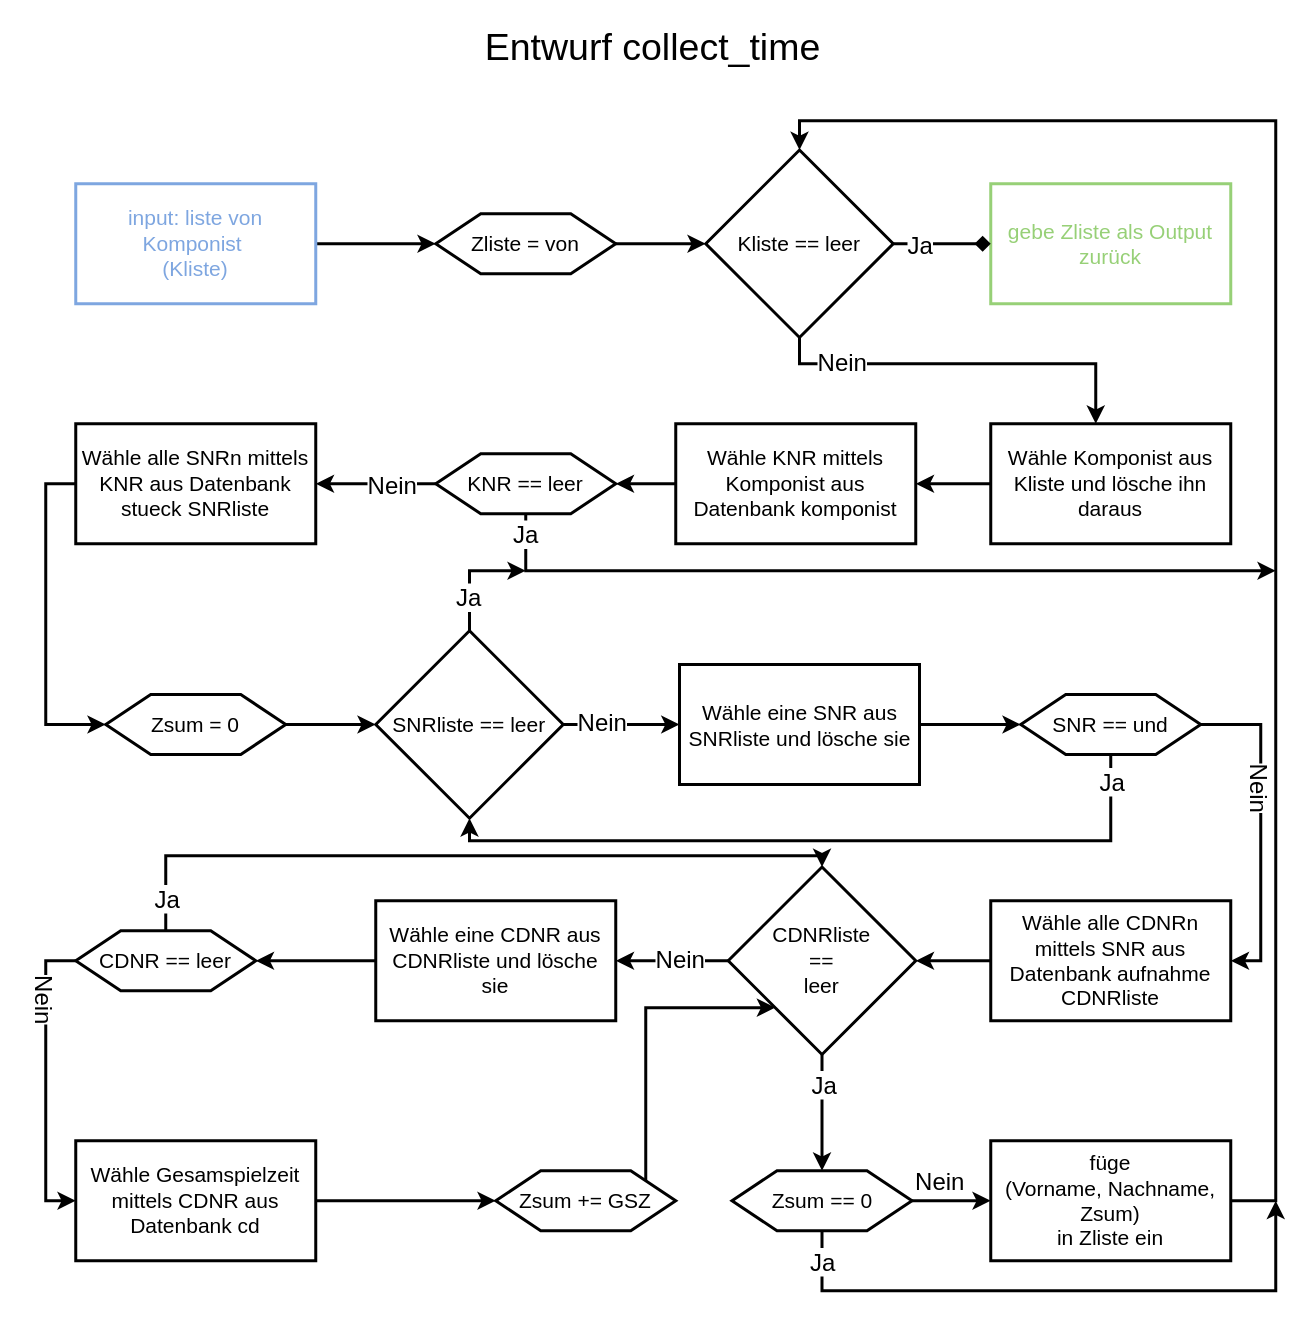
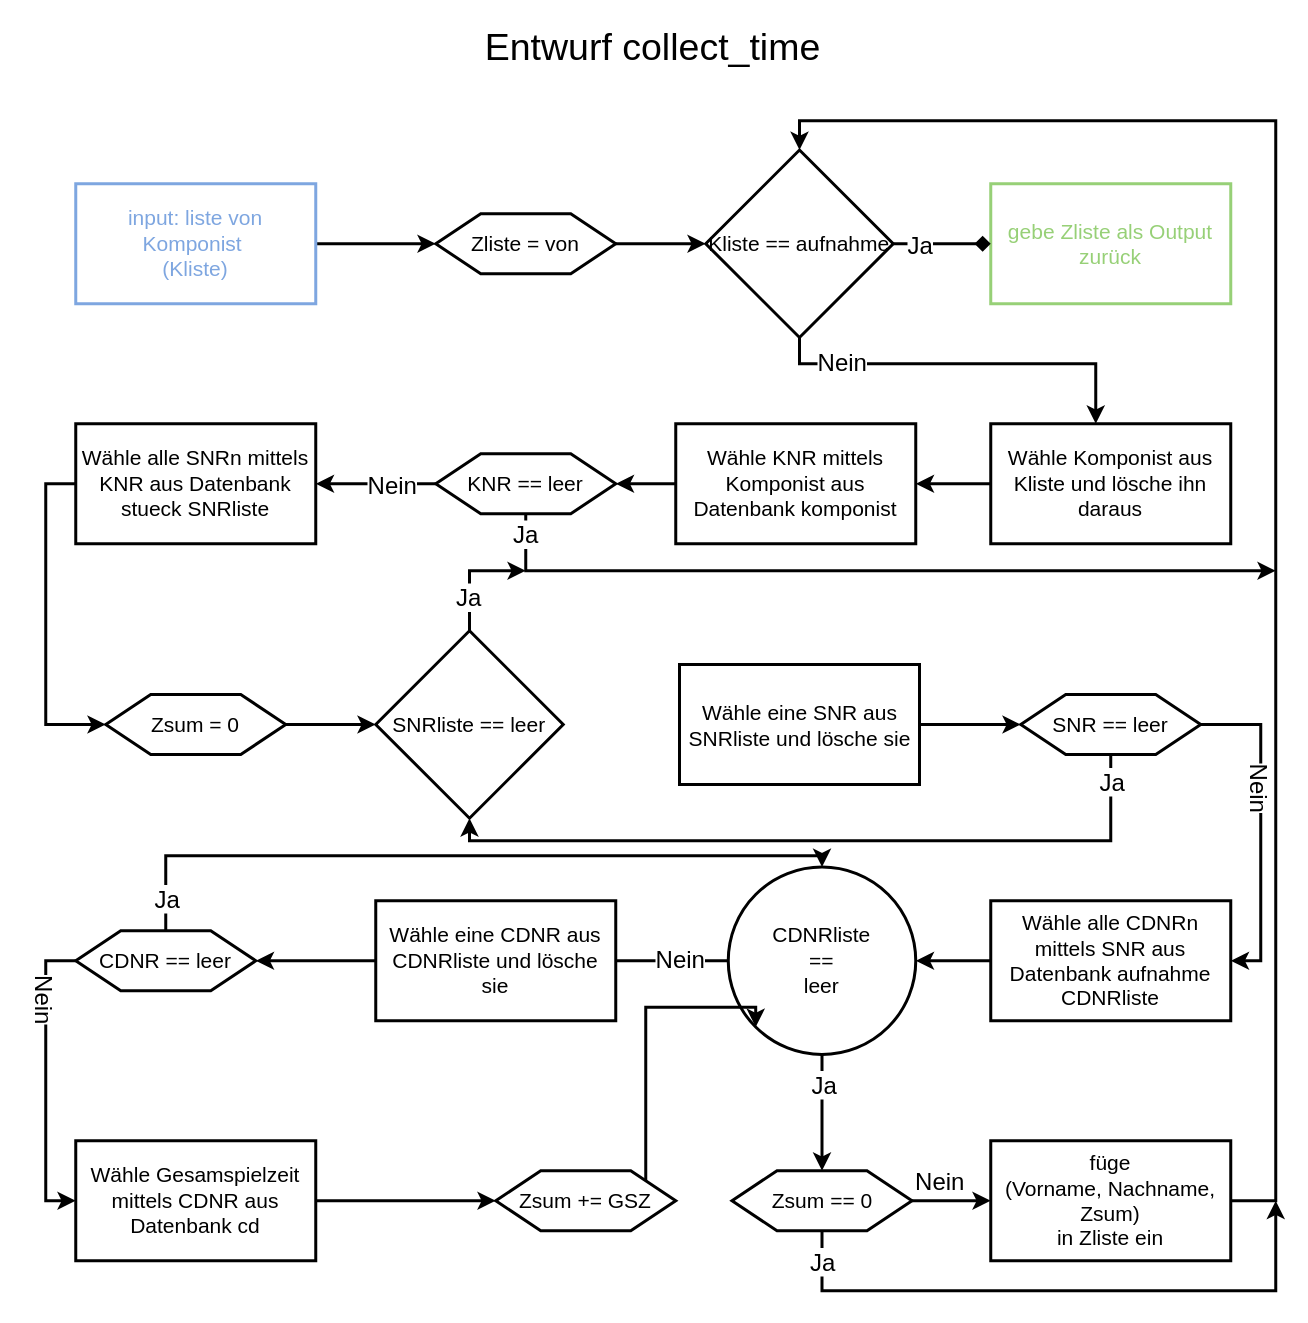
node "Kliste == leer": label "Kliste == leer" -> "Kliste == aufnahme"
edge "SNRliste == leer" -> "Wähle eine SNR aus SNRliste und lösche sie": removed, label "Nein"
node "SNR == und": label "SNR == und" -> "SNR == leer"
edge "CDNRliste == leer" -> "Wähle eine CDNR aus CDNRliste und lösche sie": arrowhead classic -> none
node "CDNRliste == leer": shape diamond -> ellipse
